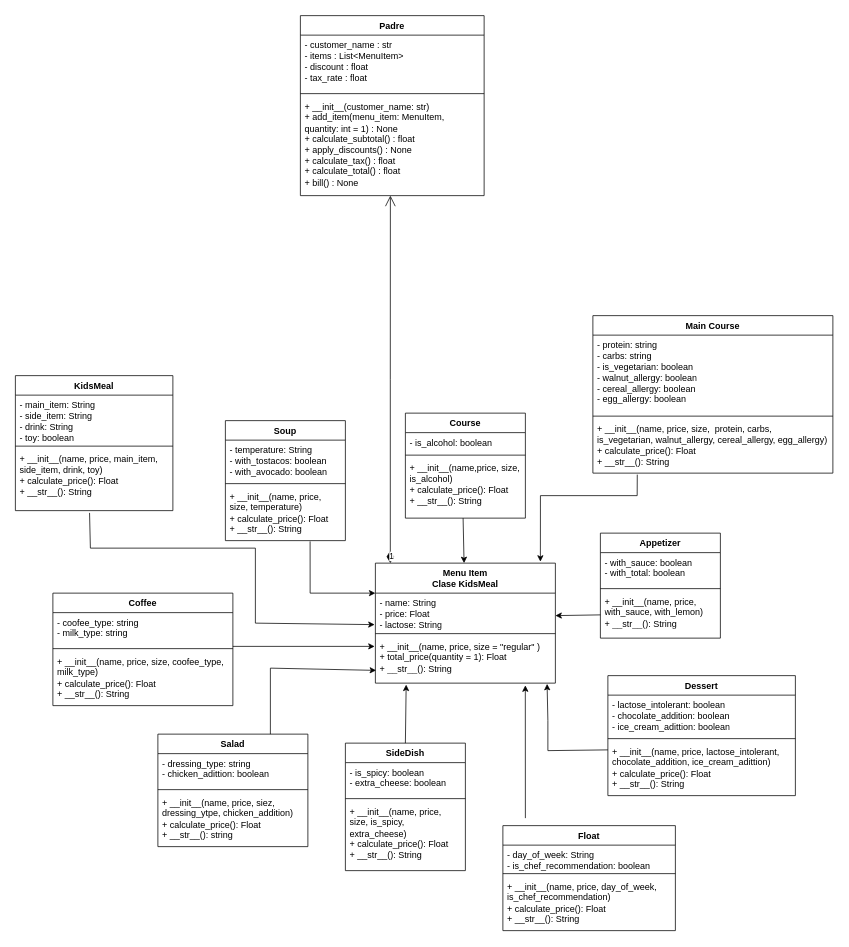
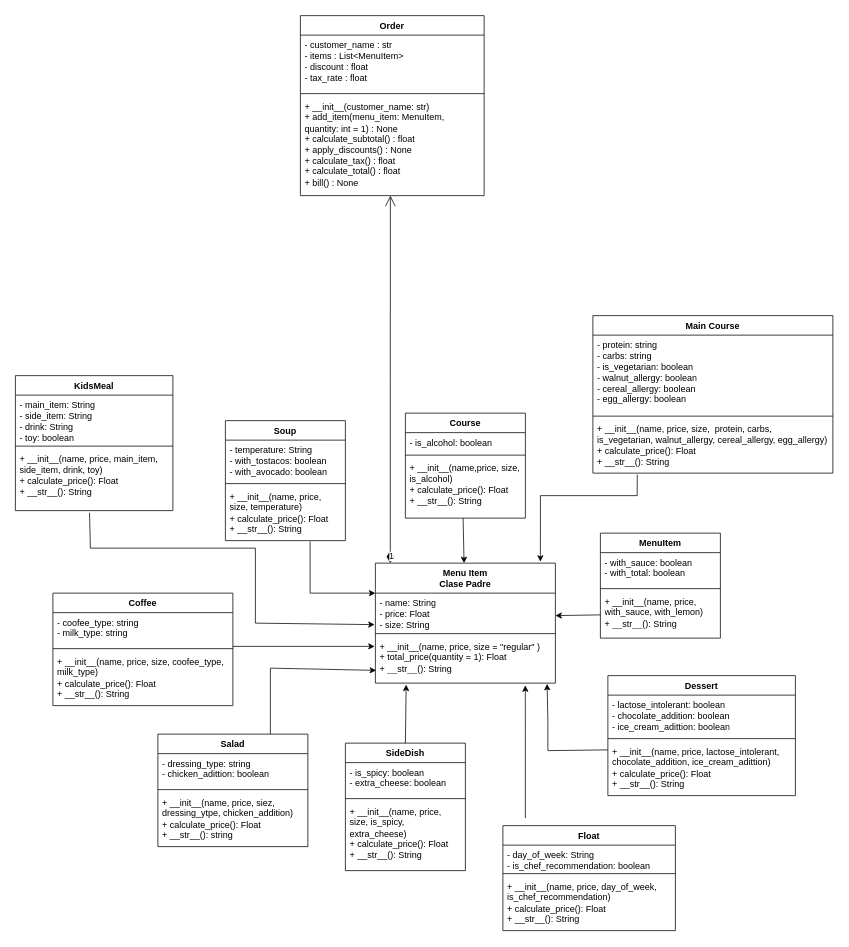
node "Padre": label "Padre" -> "Order"
node "Appetizer": label "Appetizer" -> "MenuItem"
node "Menu Item Clase KidsMeal": label "Menu Item Clase KidsMeal" -> "Menu Item Clase Padre"
node "- name: String - price: Float - lactose: String": label "- name: String - price: Float - lactose: String" -> "- name: String - price: Float - size: String"
